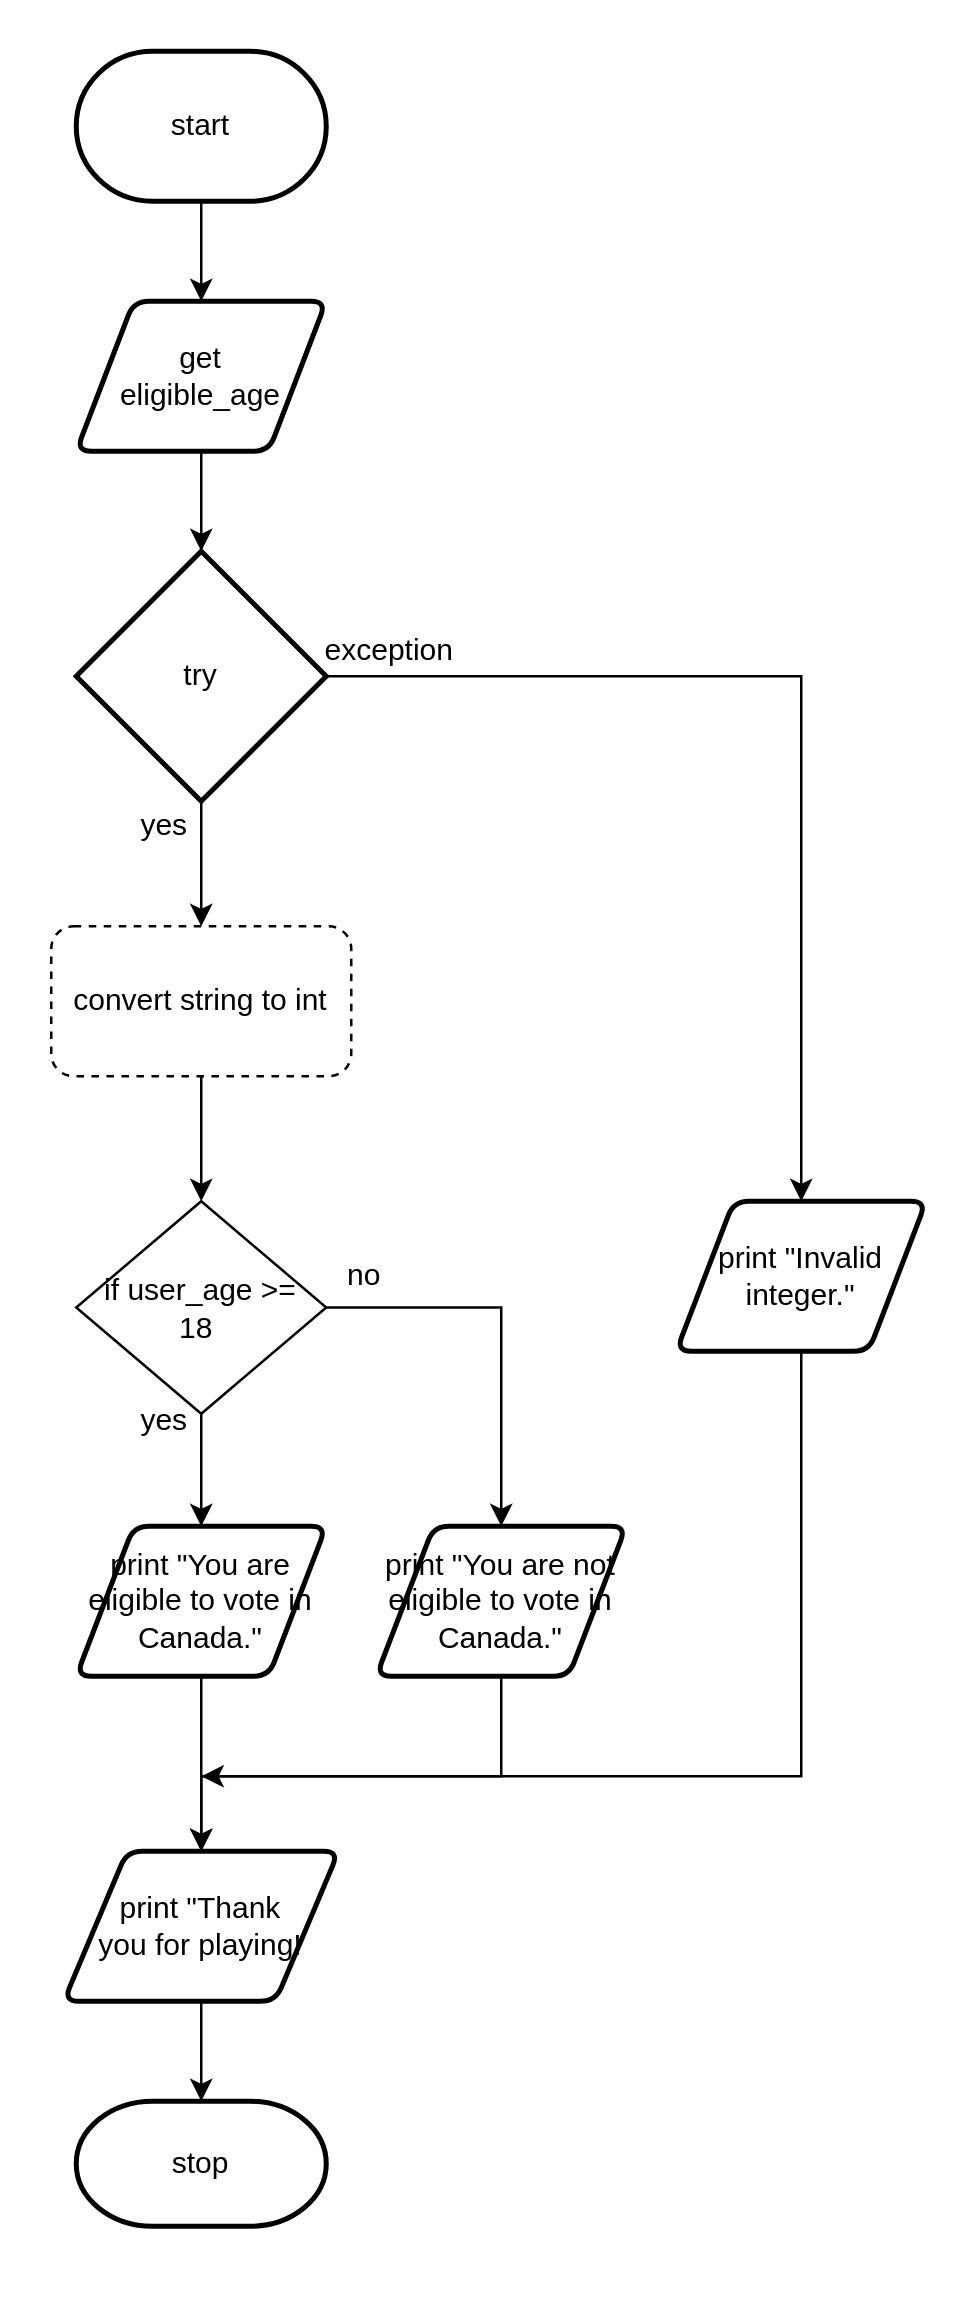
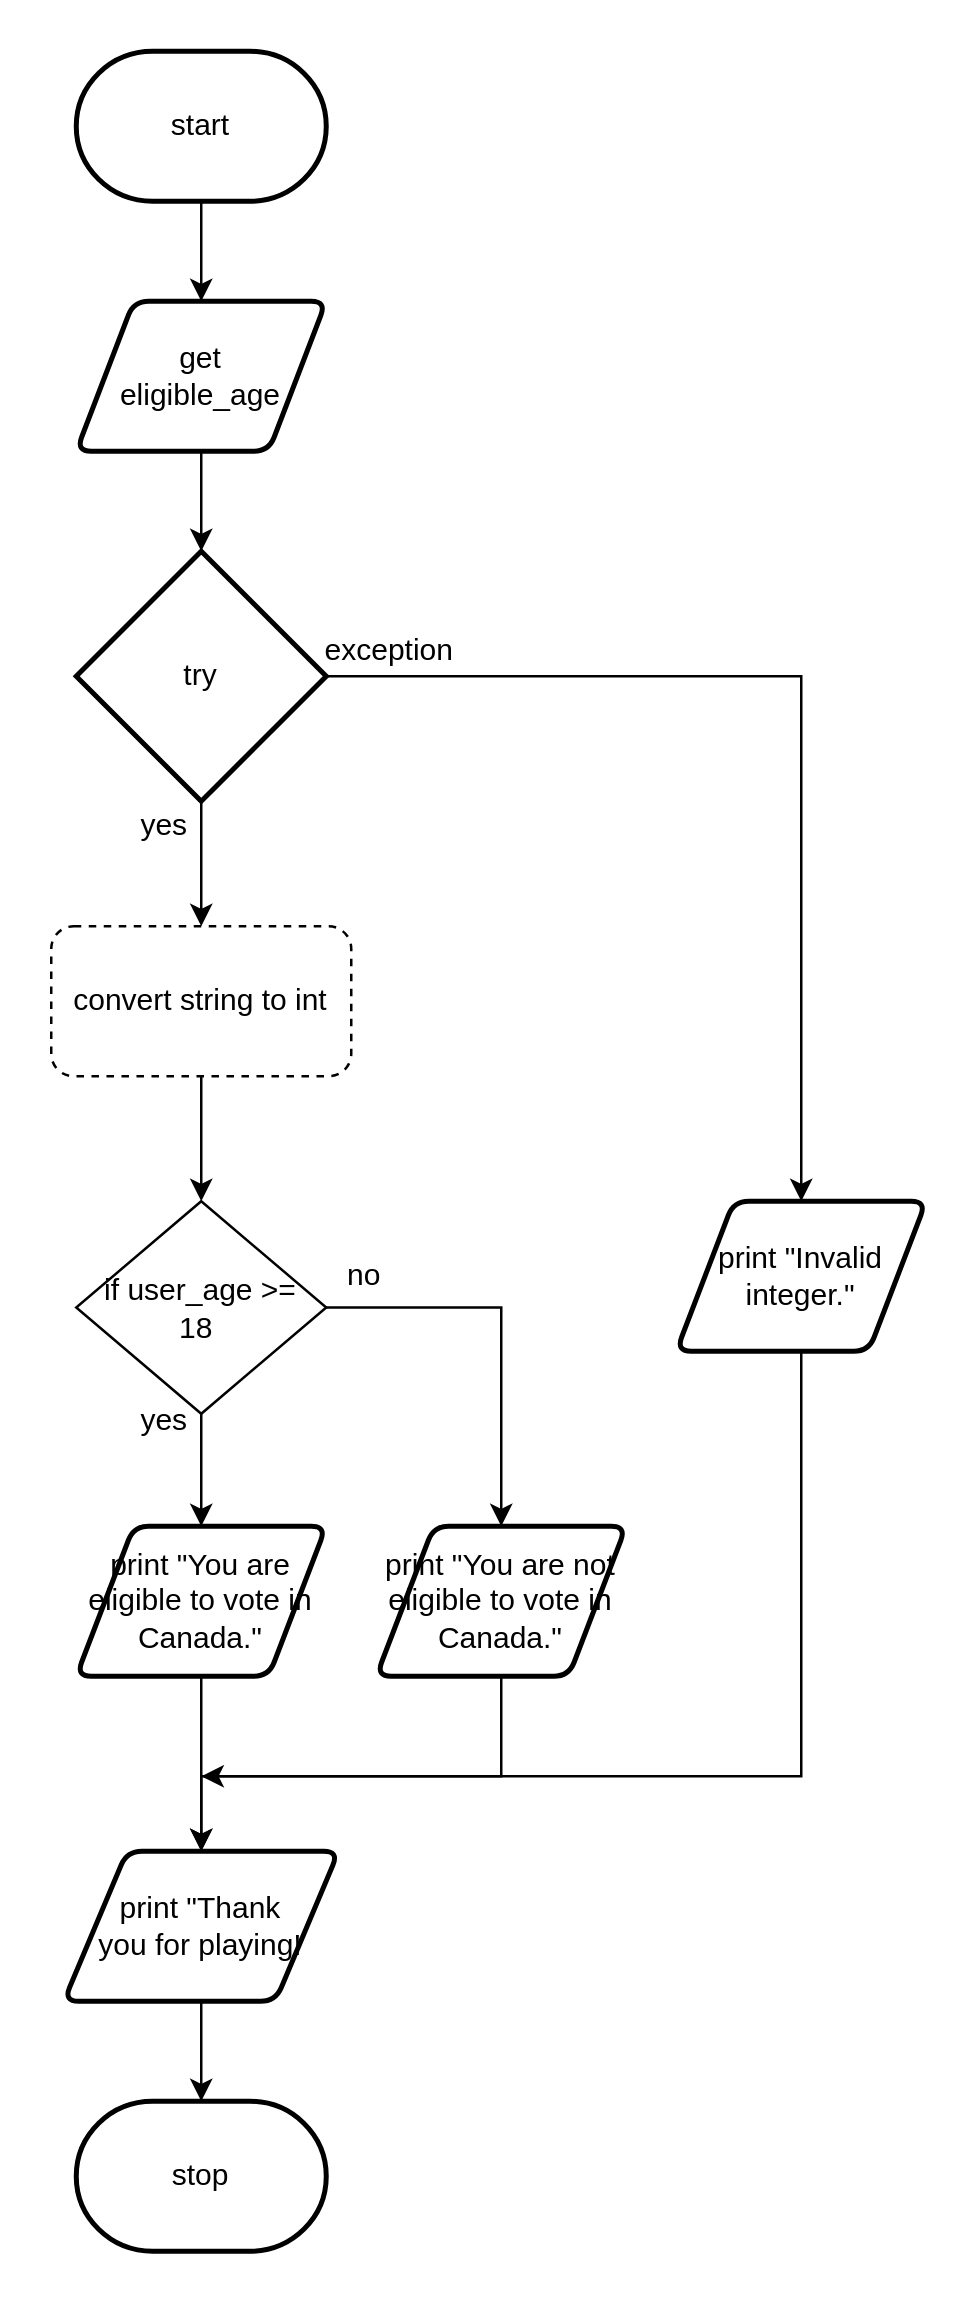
node "stop": size 250x125 -> 250x150
